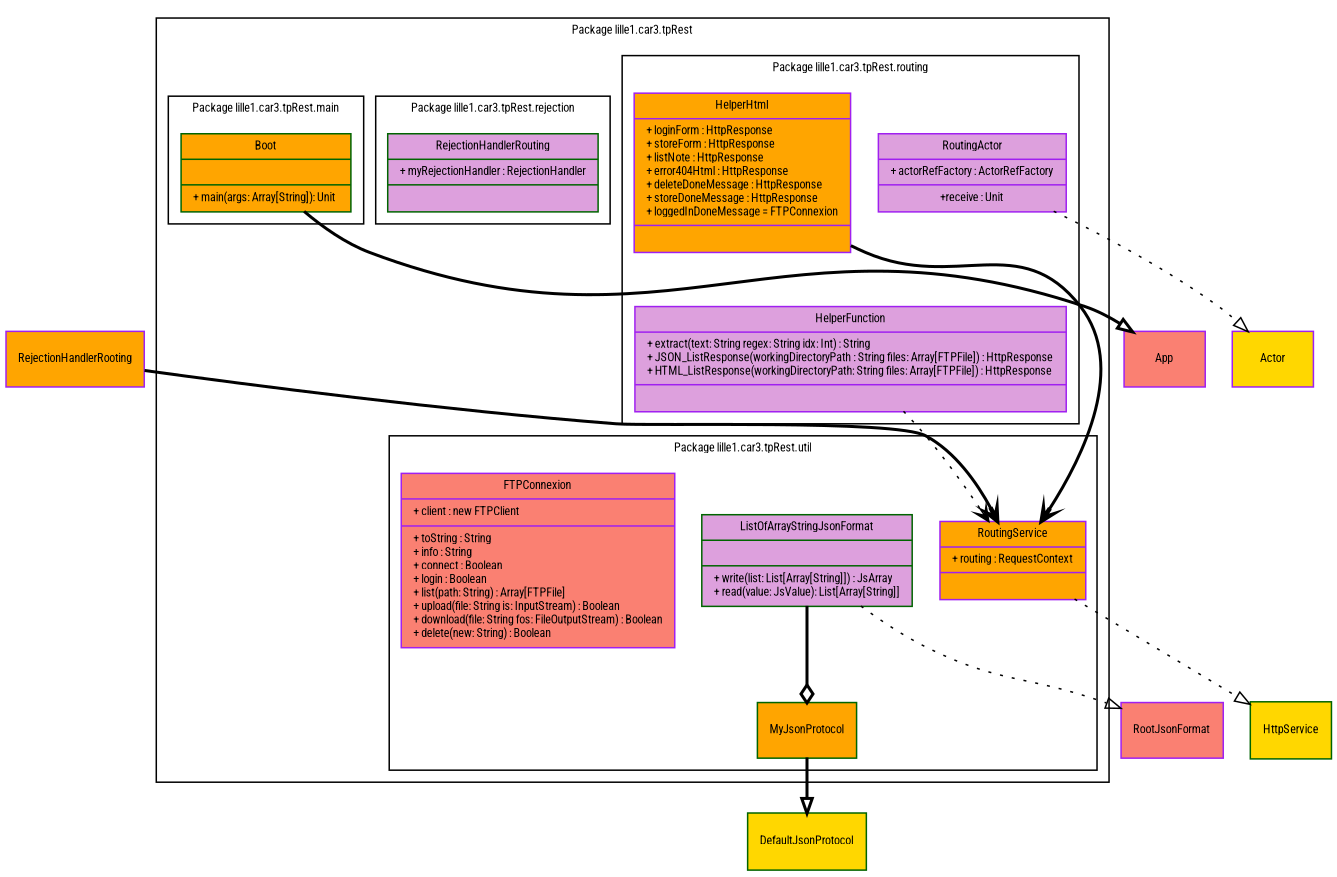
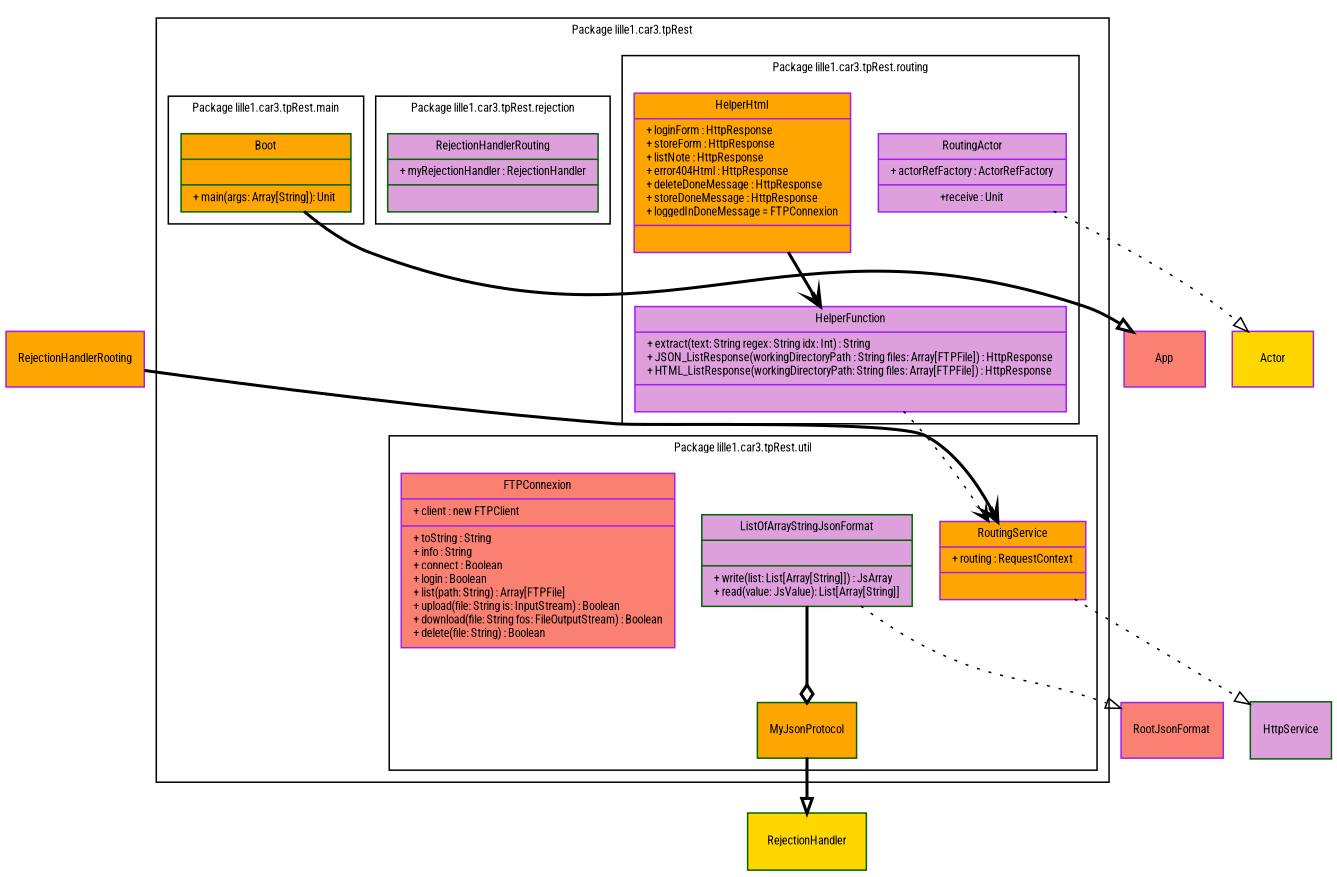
edge "HelperHtml" -> "RoutingService": now "HelperHtml" -> "HelperFunction"
node "FTPConnexion": text "+ delete(new: String) : Boolean" -> "+ delete(file: String) : Boolean"
node "HttpService": fillcolor gold -> plum
node "DefaultJsonProtocol": label "DefaultJsonProtocol" -> "RejectionHandler"
